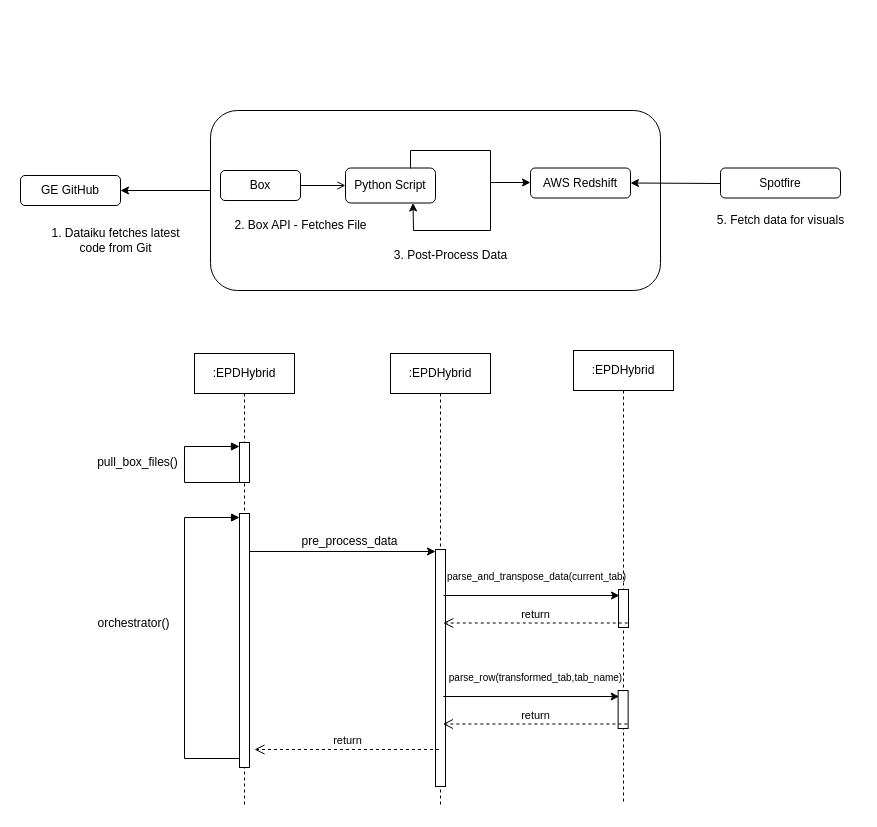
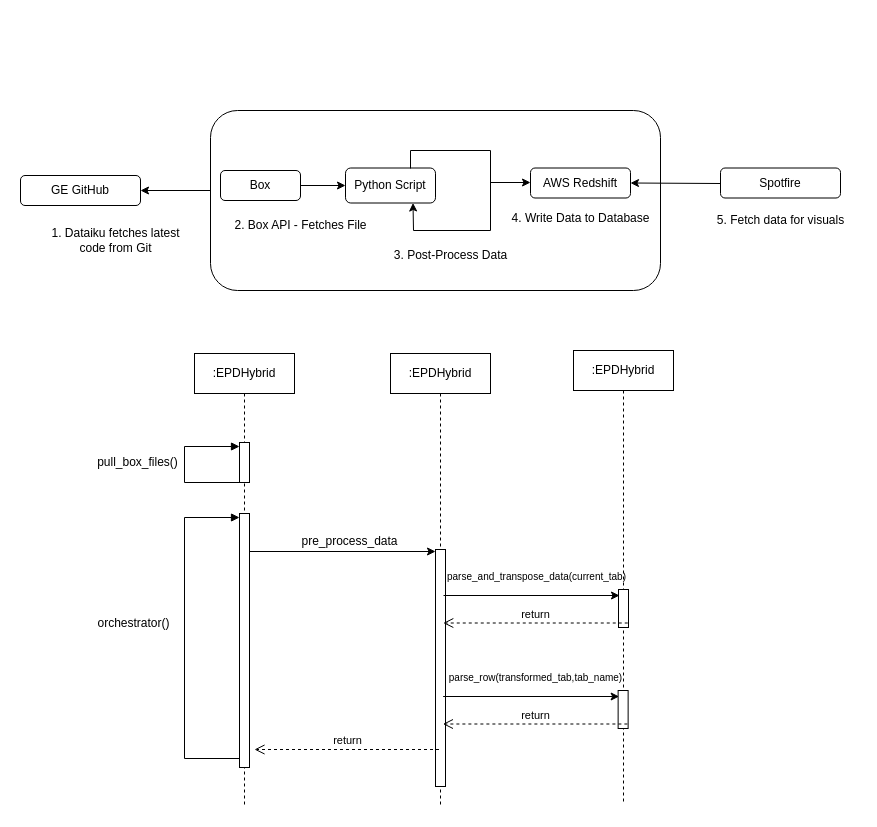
edge "Box" -> "Python Script": arrowhead open -> classic
node "GE GitHub": size 100x30 -> 120x30
node "4. Write Data to Database": added
